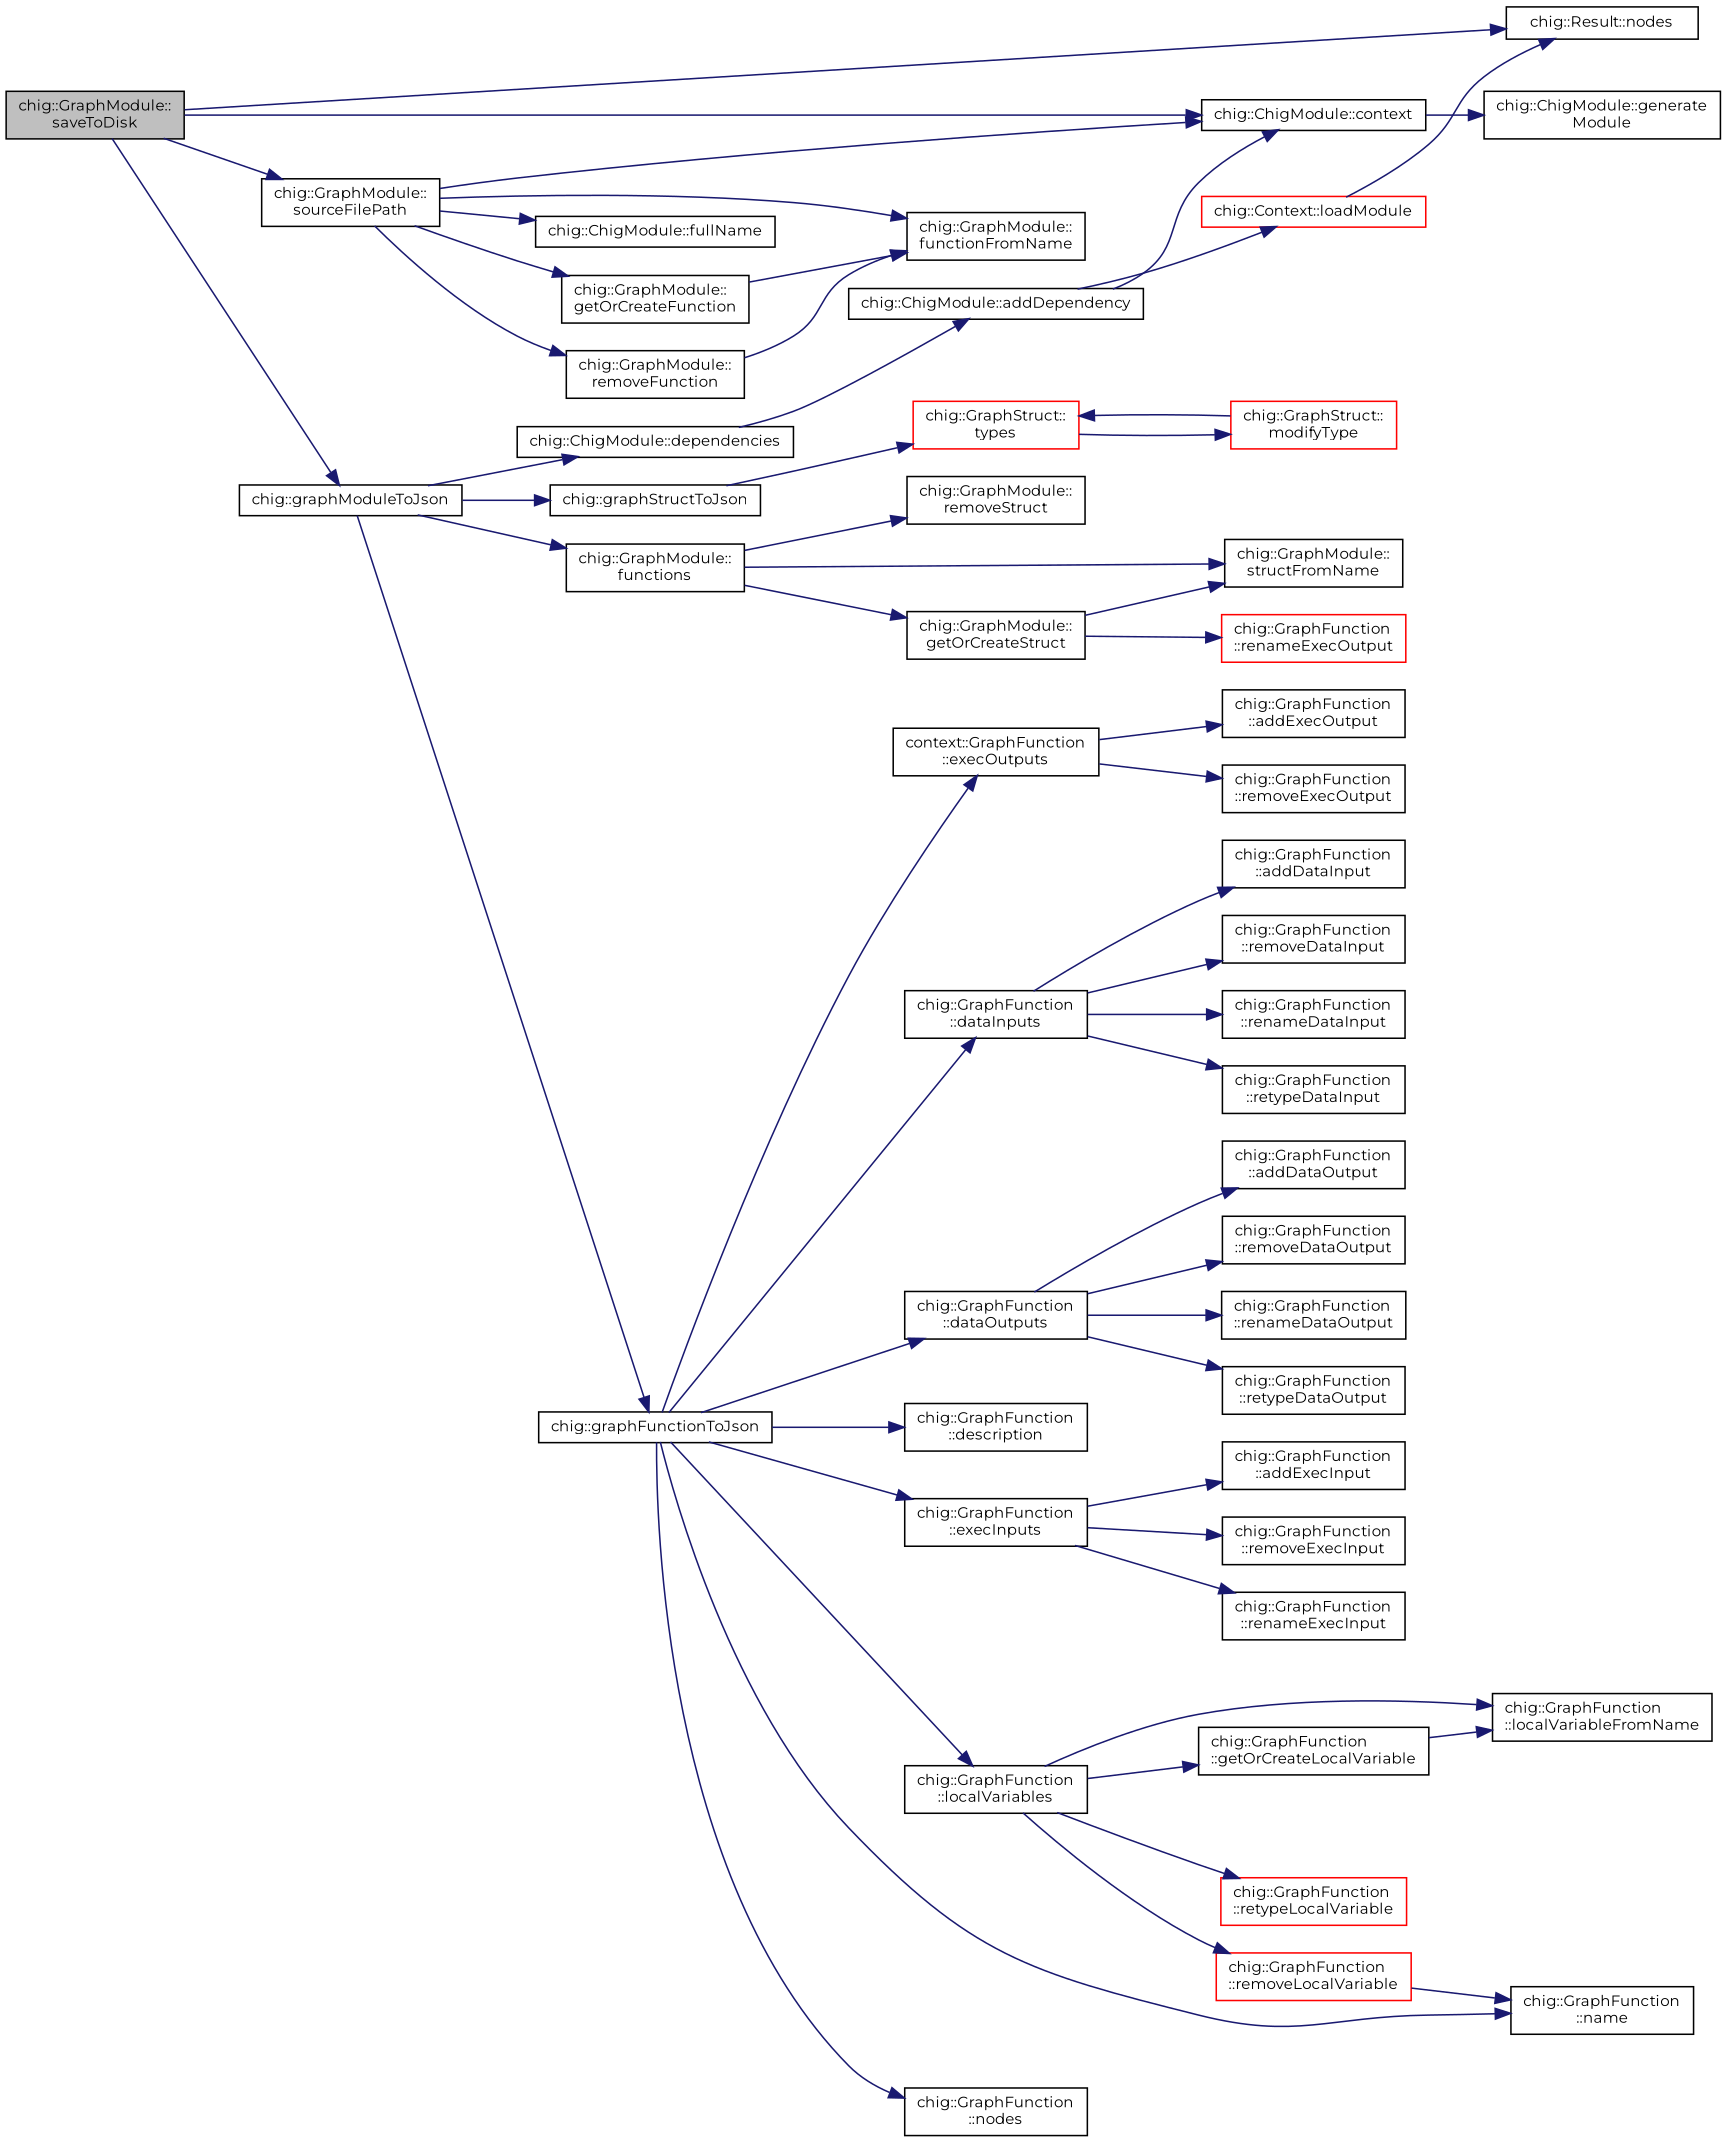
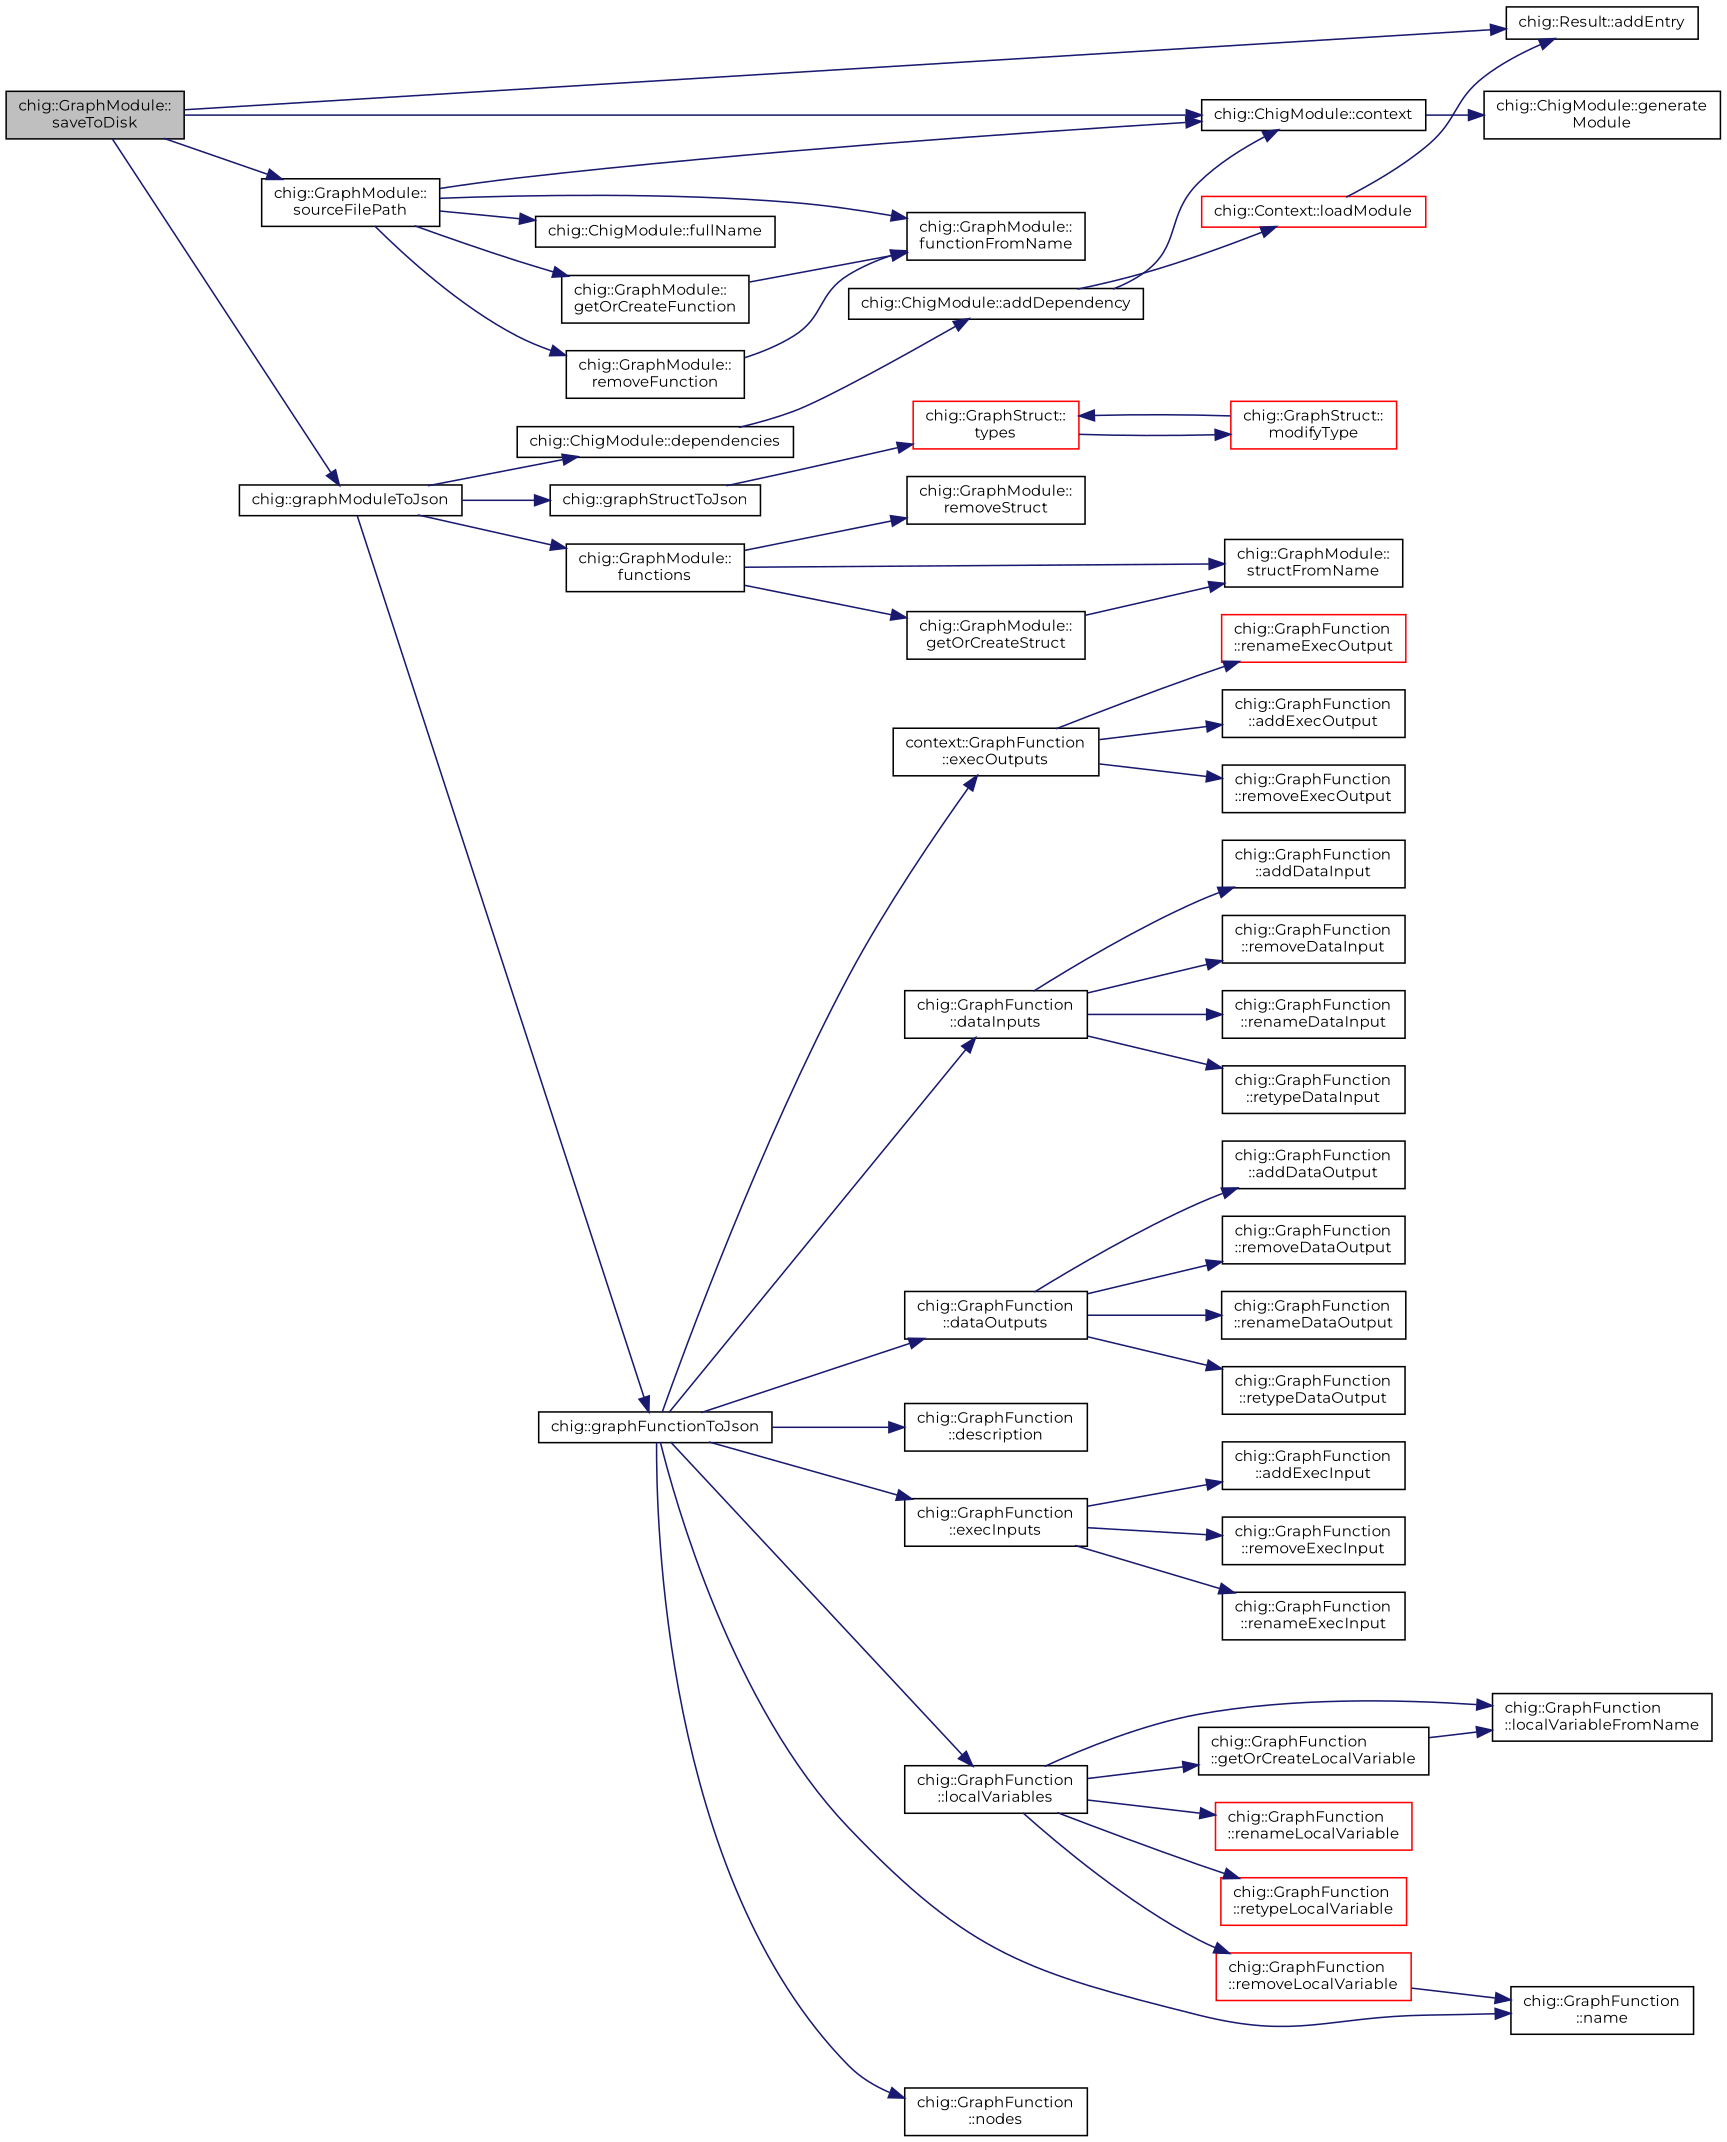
node "chig::Result::nodes": label "chig::Result::nodes" -> "chig::Result::addEntry"
edge "chig::GraphModule:: getOrCreateStruct" -> "chig::GraphFunction ::renameExecOutput": now "context::GraphFunction ::execOutputs" -> "chig::GraphFunction ::renameExecOutput"
node "chig::GraphFunction ::renameLocalVariable": added
